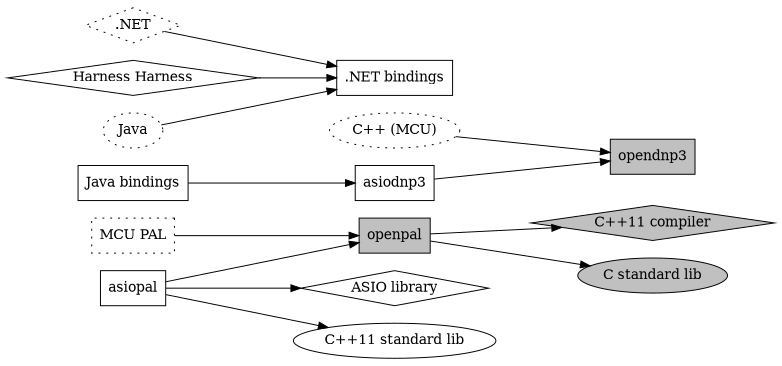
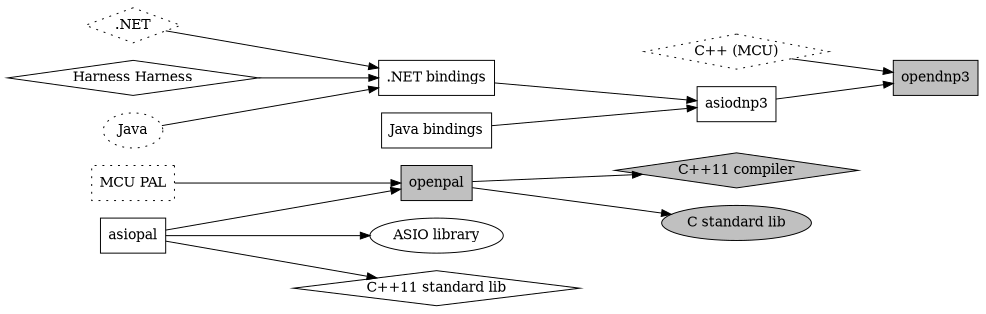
edge ".NET bindings" -> "asiodnp3": added
node "C++ (MCU)": shape ellipse -> diamond
node "ASIO library": shape diamond -> ellipse
node "C++11 standard lib": shape ellipse -> diamond
